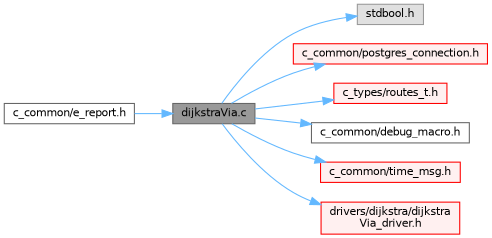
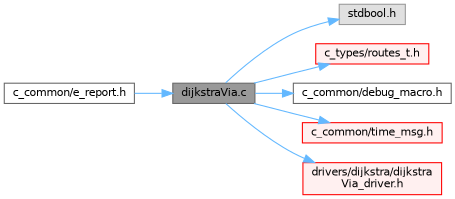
node "c_common/postgres_connection.h": removed
